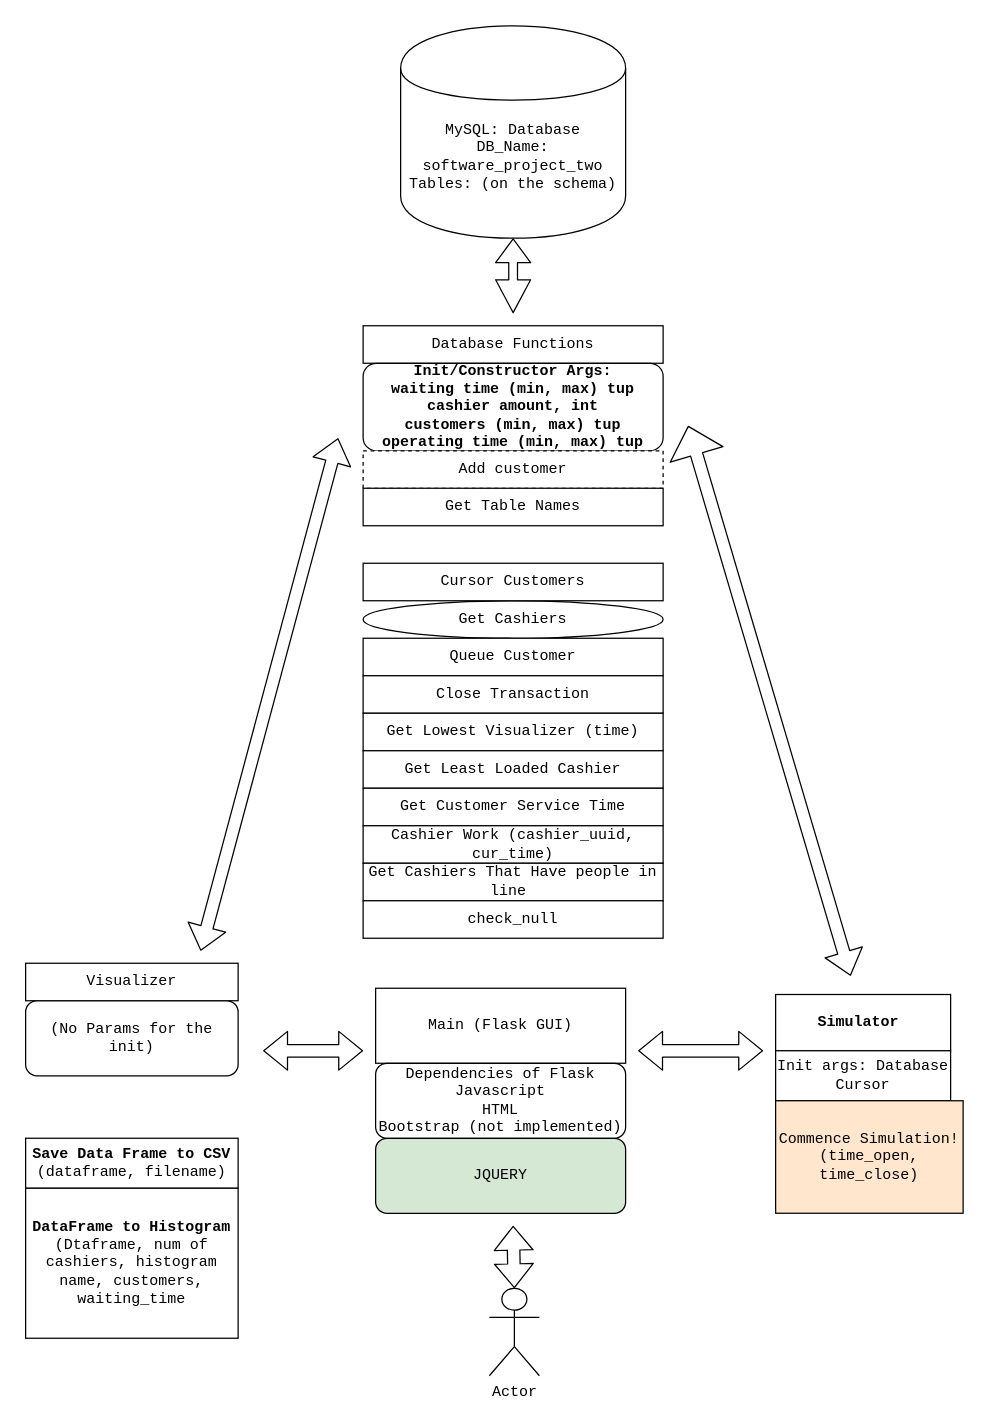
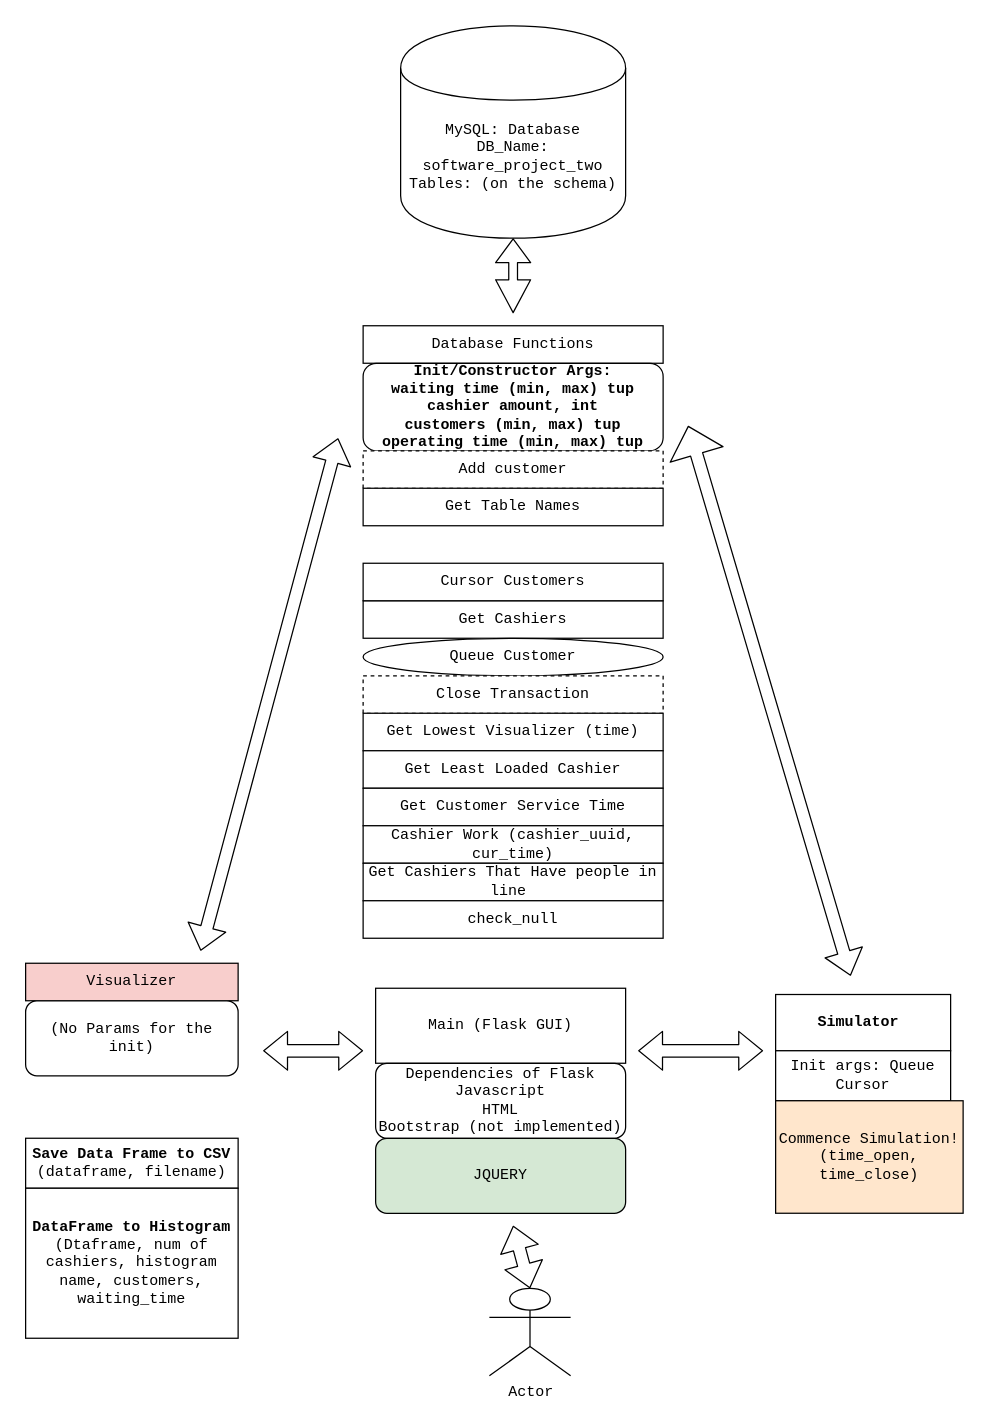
node "Get Cashiers": shape ellipse -> rectangle
node "Queue Customer": shape rectangle -> ellipse
node "Close Transaction": style solid -> dashed
node "Visualizer": fillcolor #ffffff -> #f8cecc
node "Init args: Database Cursor": label "Init args: Database Cursor" -> "Init args: Queue Cursor"
node "Actor": size 50x88 -> 81x88
